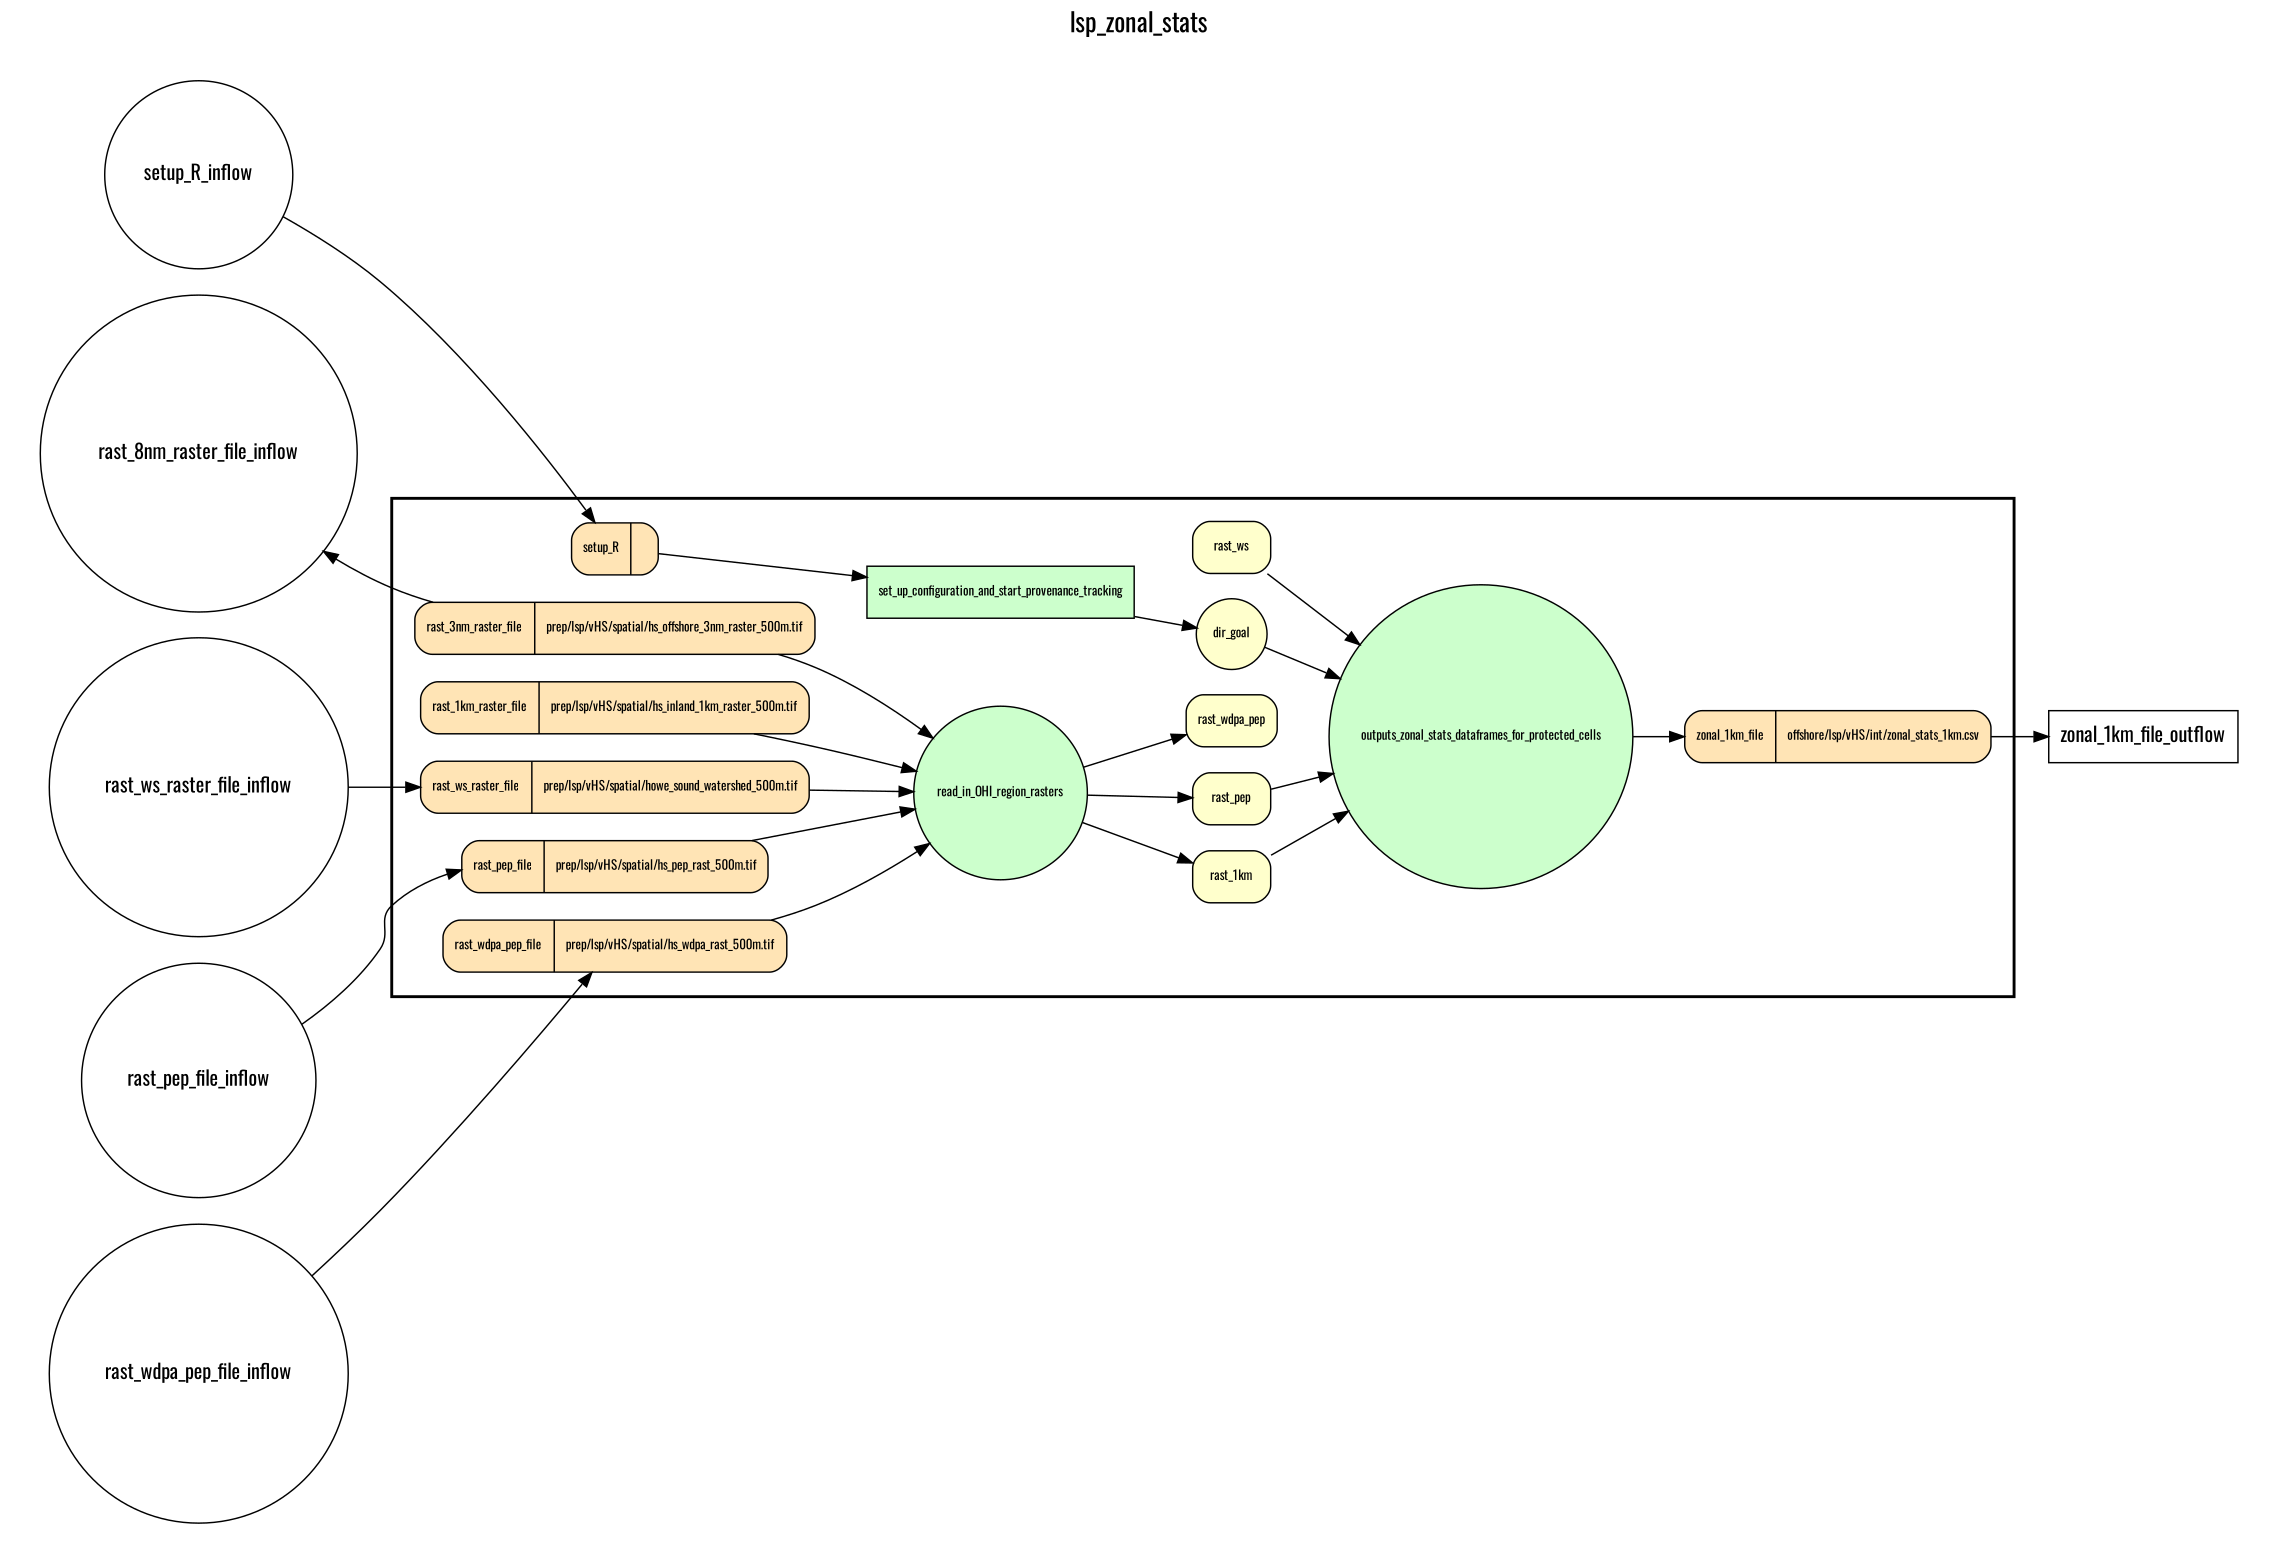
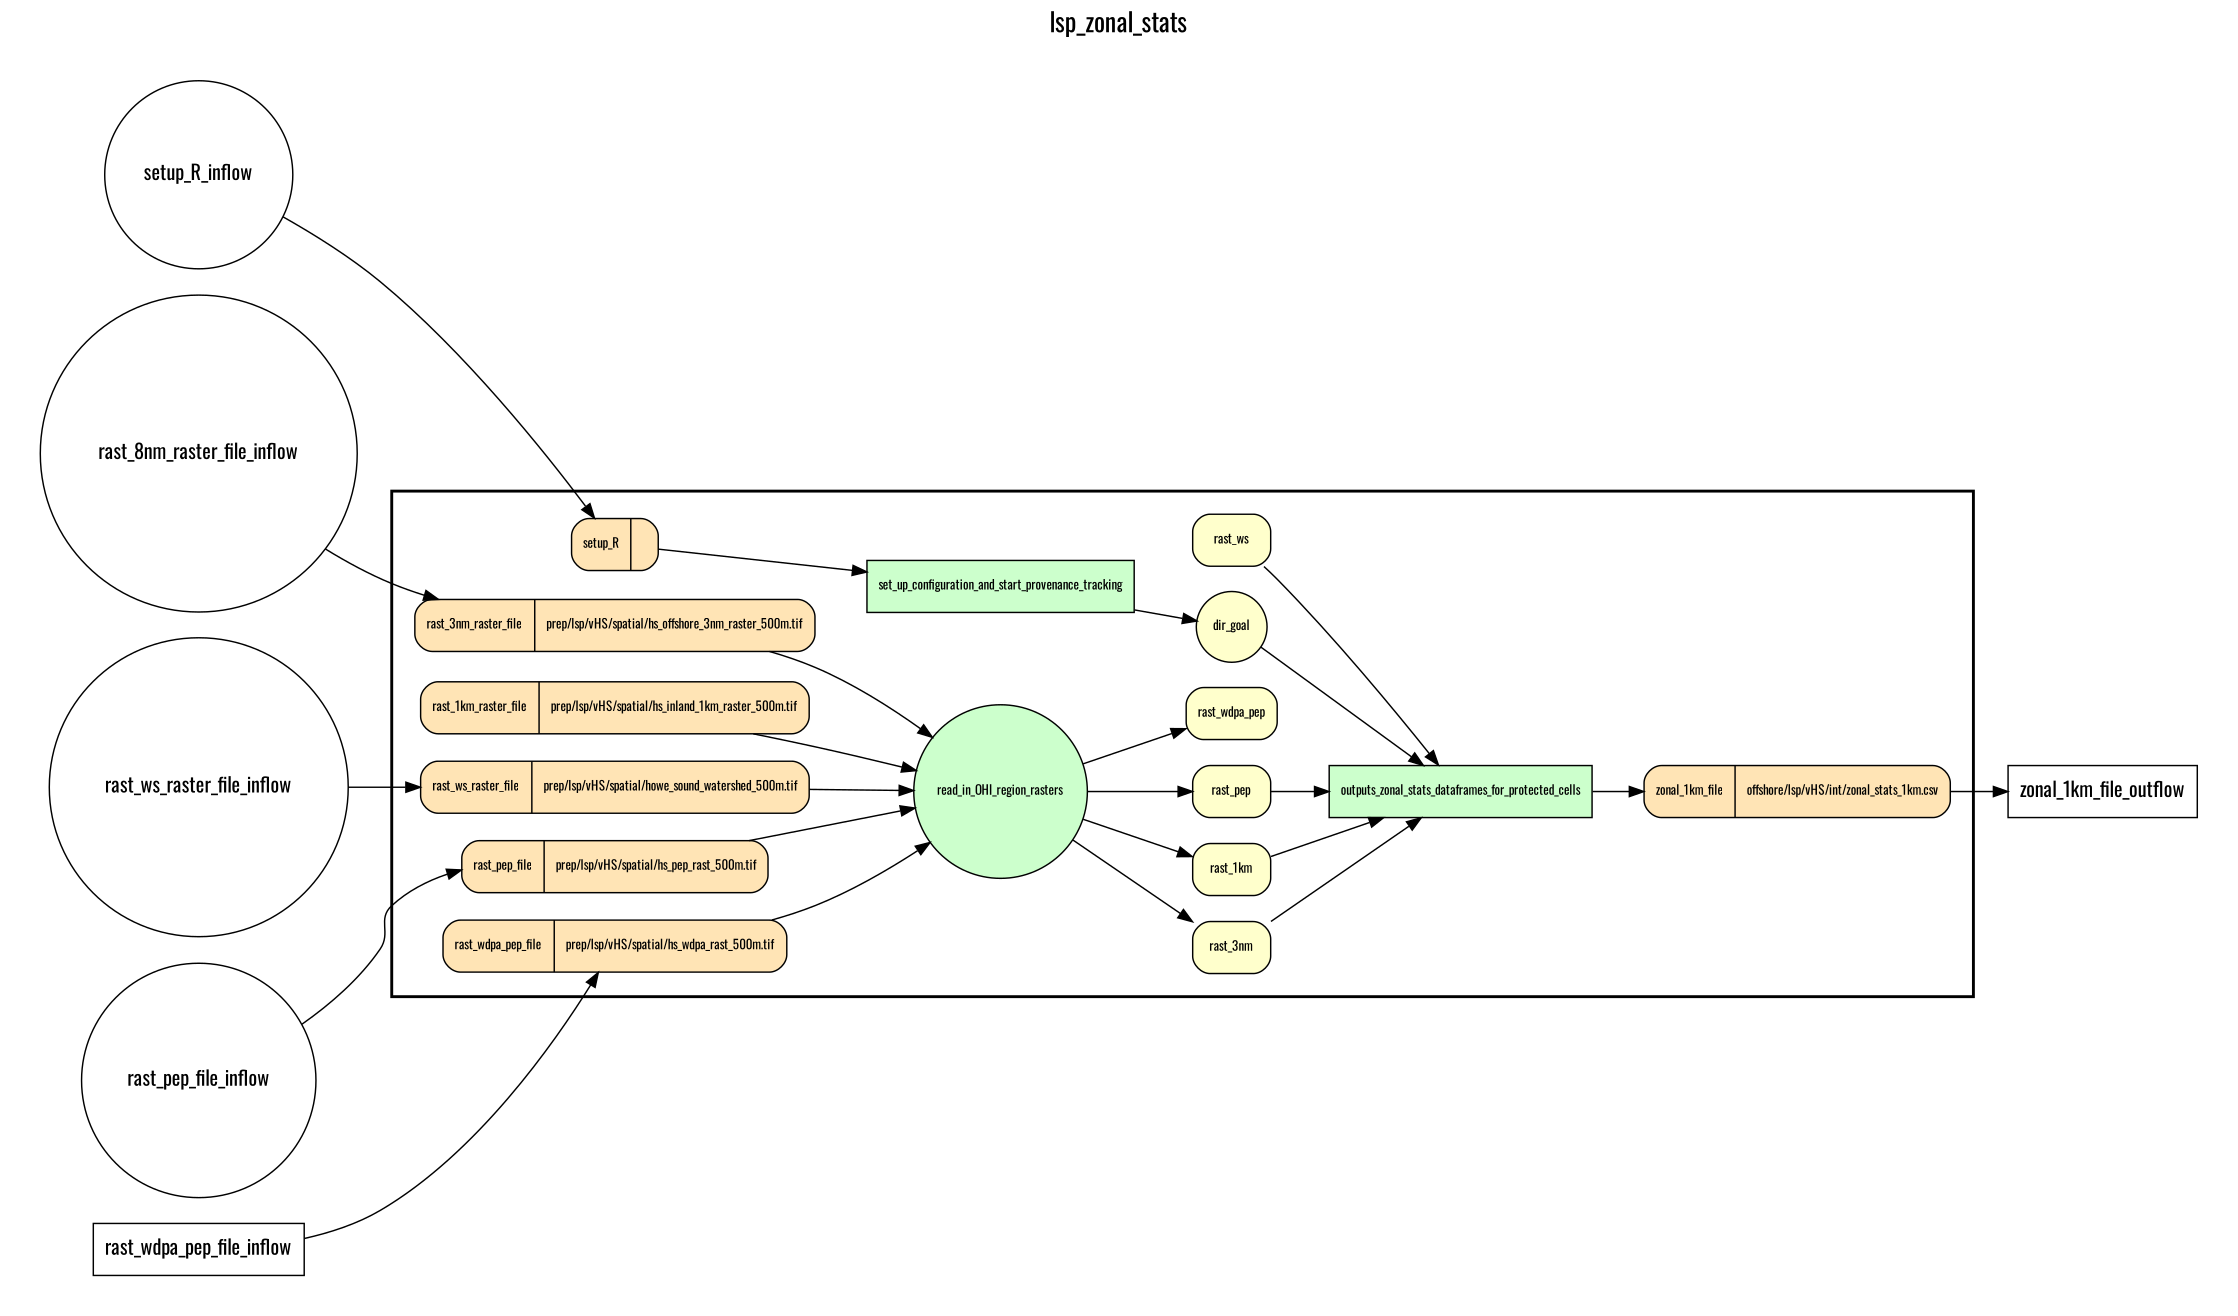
edge "rast_3nm_raster_file" -> "rast_8nm_raster_file_inflow": reversed
node "outputs_zonal_stats_dataframes_for_protected_cells": shape circle -> box
node "rast_3nm": added
node "rast_wdpa_pep_file_inflow": shape circle -> box
